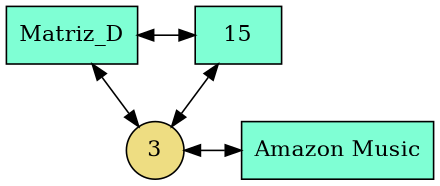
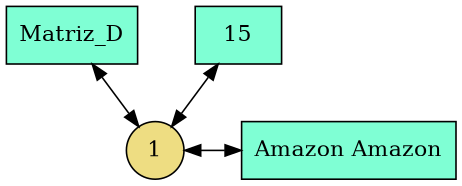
edge "Matriz_D" -- "15": removed
node "3": label "3" -> "1"
node "Amazon Music": label "Amazon Music" -> "Amazon Amazon"
